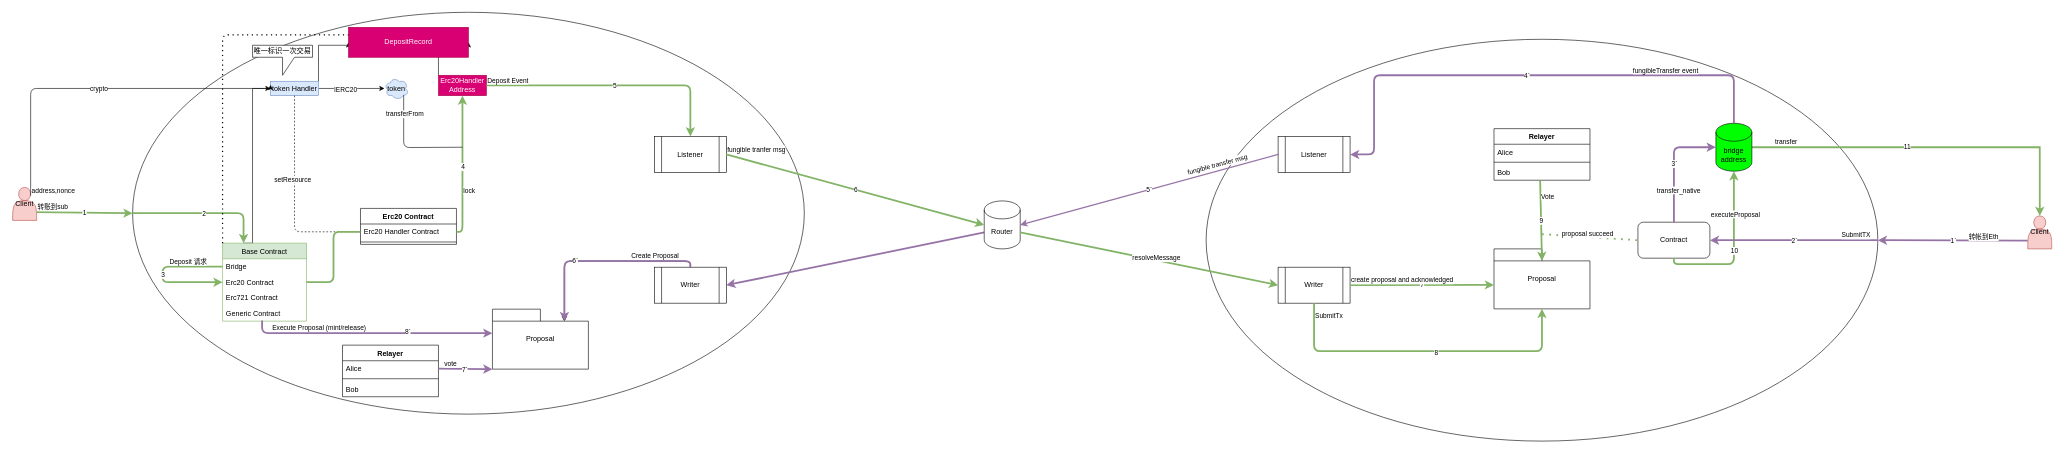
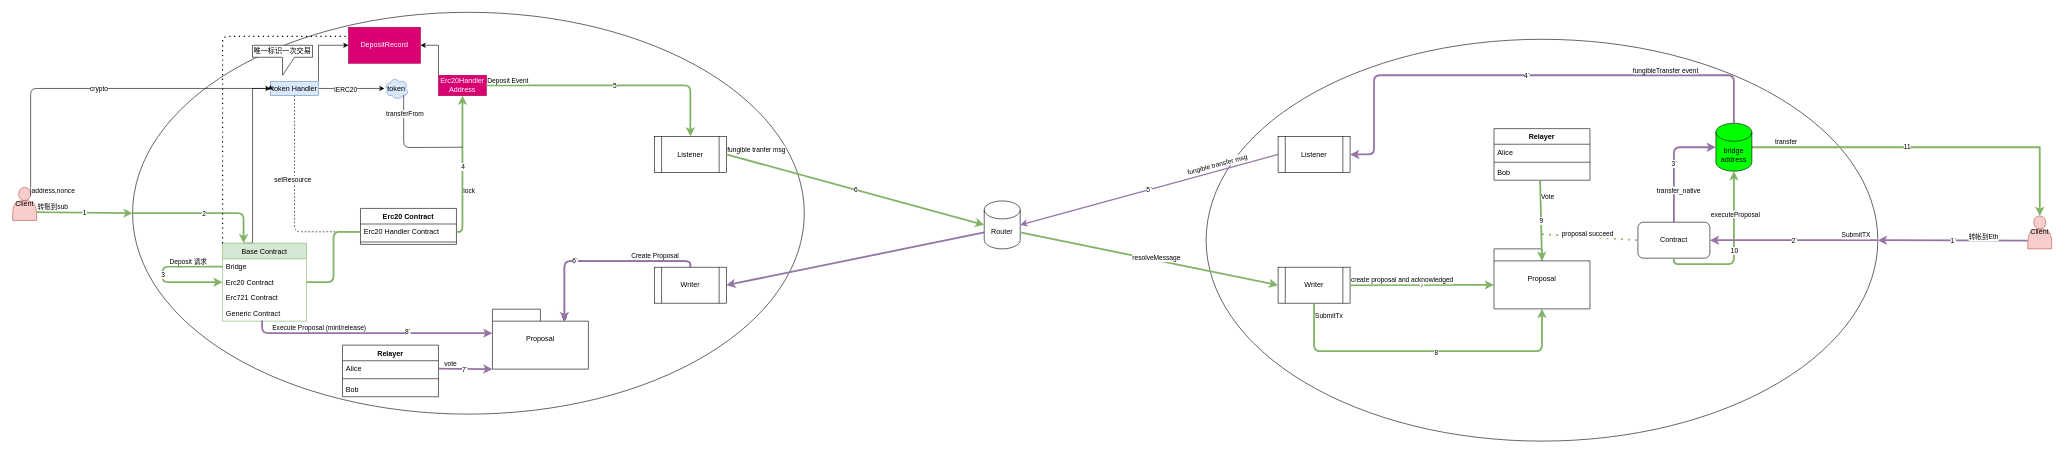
node "DepositRecord": size 120x30 -> 72x36
